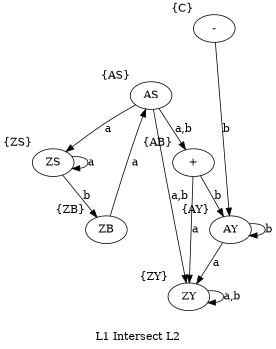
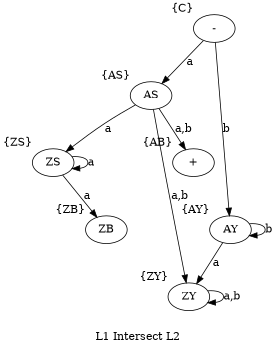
edge "ZB {ZB}" -> "AS {AS}": now "- {C}" -> "AS {AS}"
edge "+ {AB}" -> "AY {AY}": removed, label "b"
edge "ZS {ZS}" -> "ZB {ZB}": label "b" -> "a"
edge "+ {AB}" -> "ZY {ZY}": removed, label "a"
